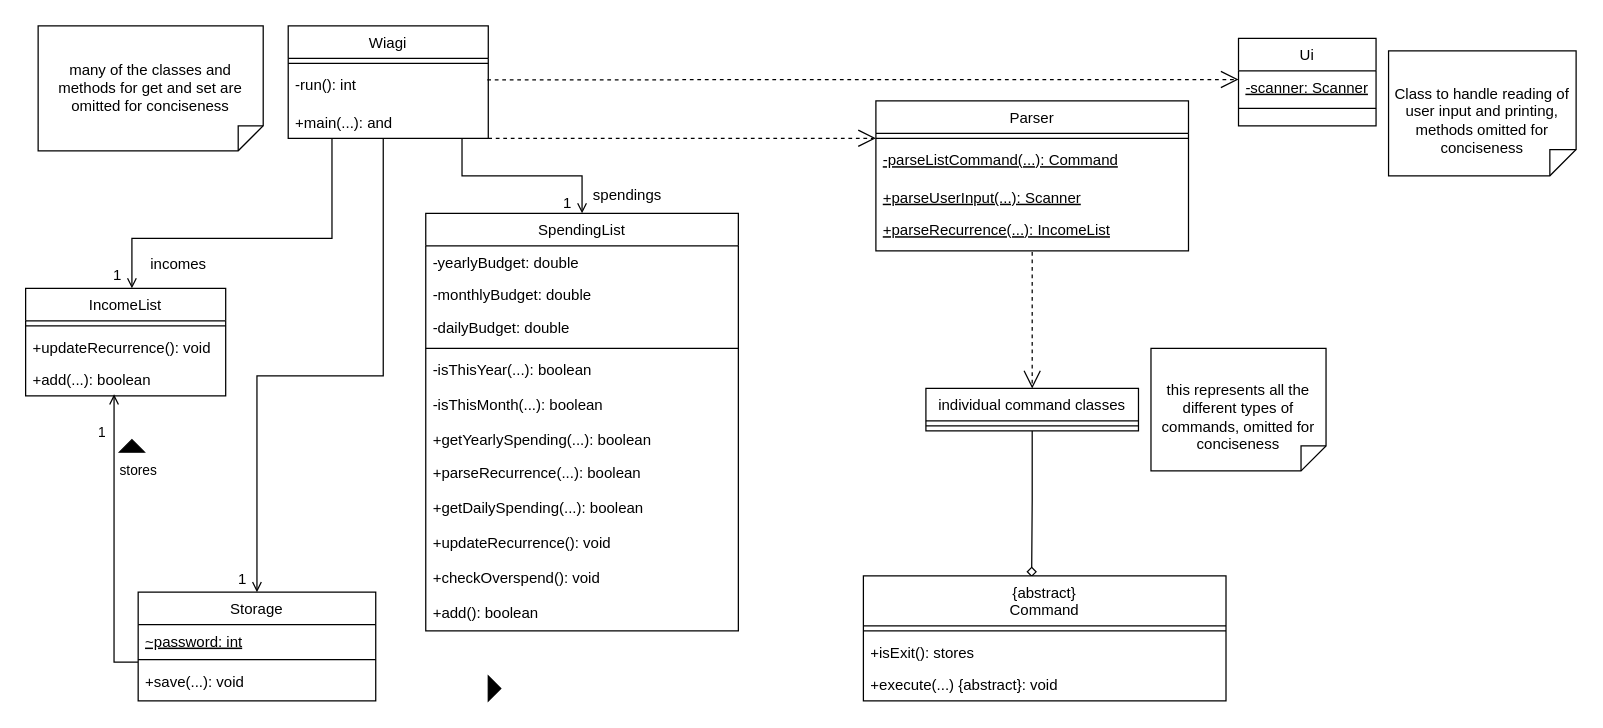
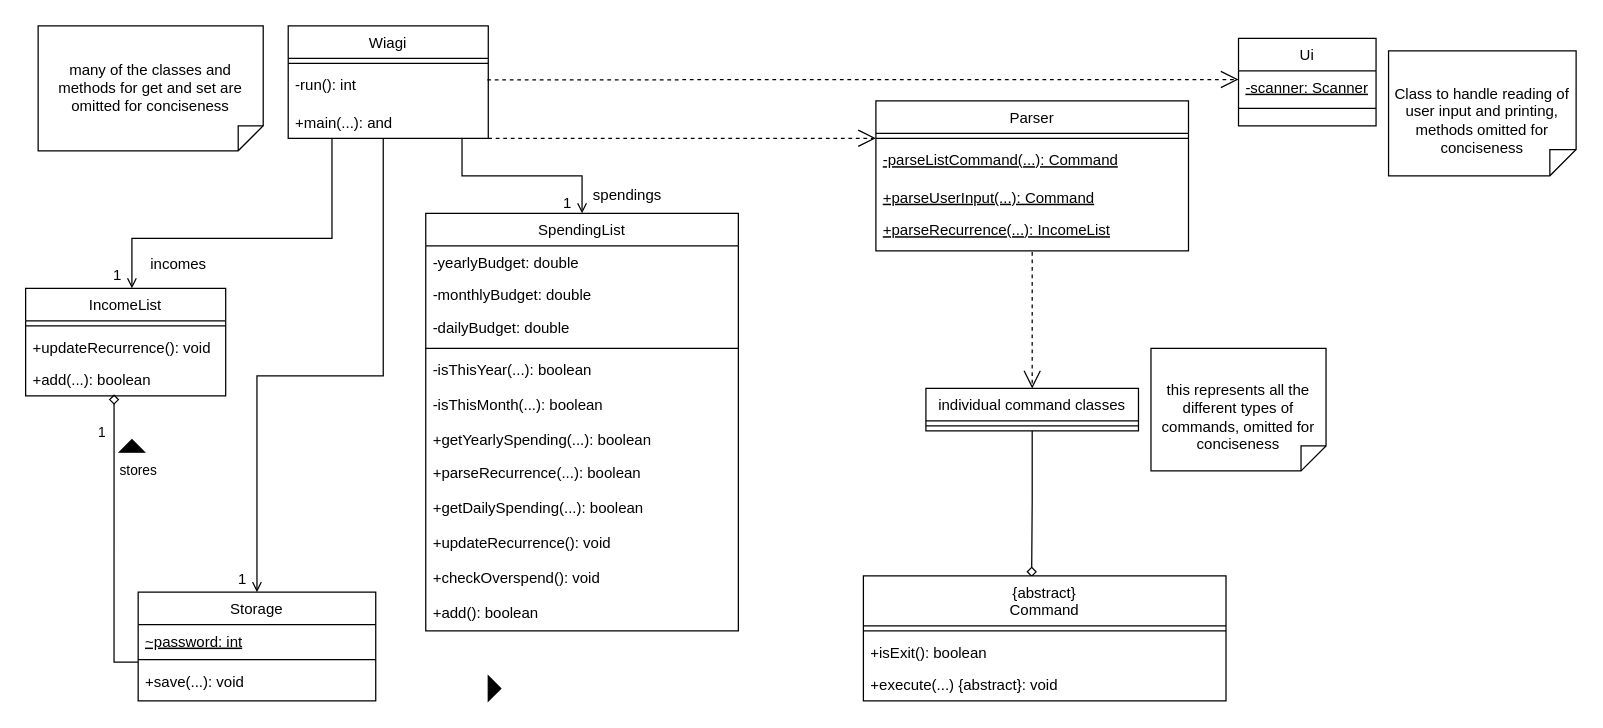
node "+parseUserInput(...): Scanner": label "+parseUserInput(...): Scanner" -> "+parseUserInput(...): Command"
edge "+save(...): void" -> "+add(...): boolean": arrowhead open -> diamond
node "+isExit(): stores": label "+isExit(): stores" -> "+isExit(): boolean"
